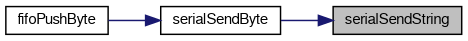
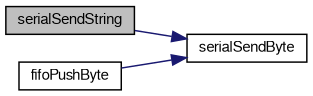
edge "serialSendByte" -> "serialSendString": reversed
